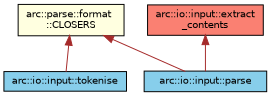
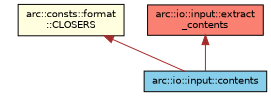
node "arc::parse::format ::CLOSERS": label "arc::parse::format ::CLOSERS" -> "arc::consts::format ::CLOSERS"
node "arc::io::input::tokenise": removed
node "arc::io::input::parse": label "arc::io::input::parse" -> "arc::io::input::contents"
